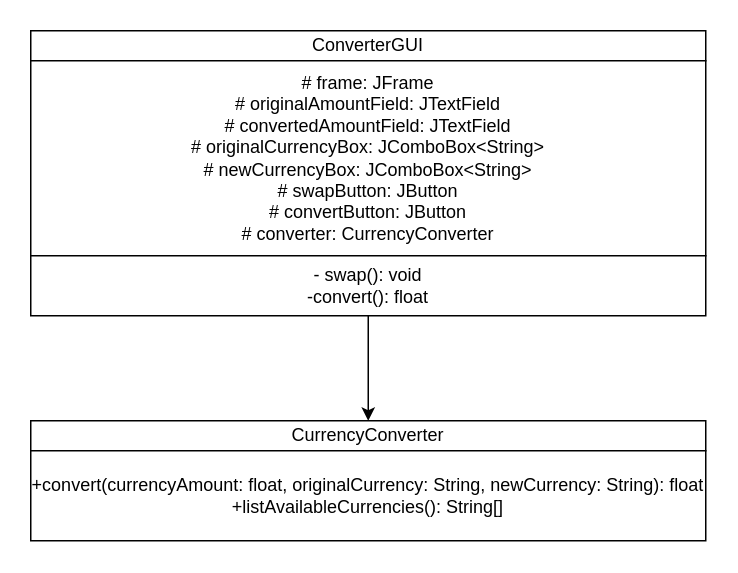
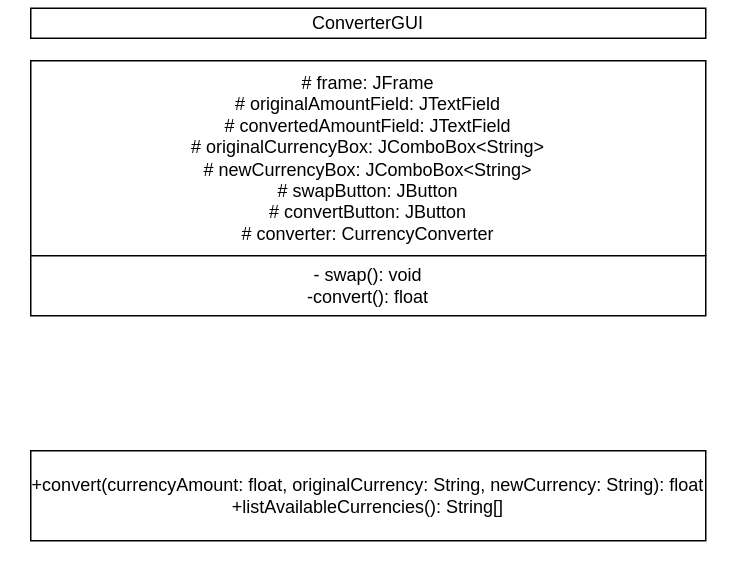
node "ConverterGUI": moved (368, 46) -> (368, 23)
edge "- swap(): void -convert(): float" -> "CurrencyConverter": removed
node "CurrencyConverter": removed
